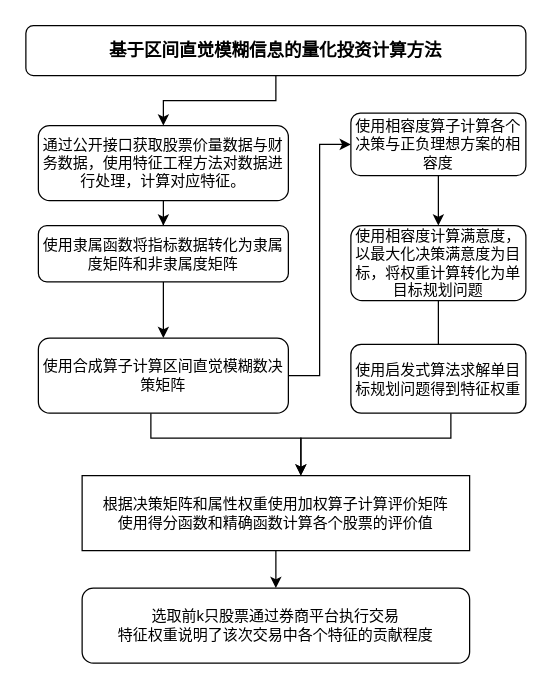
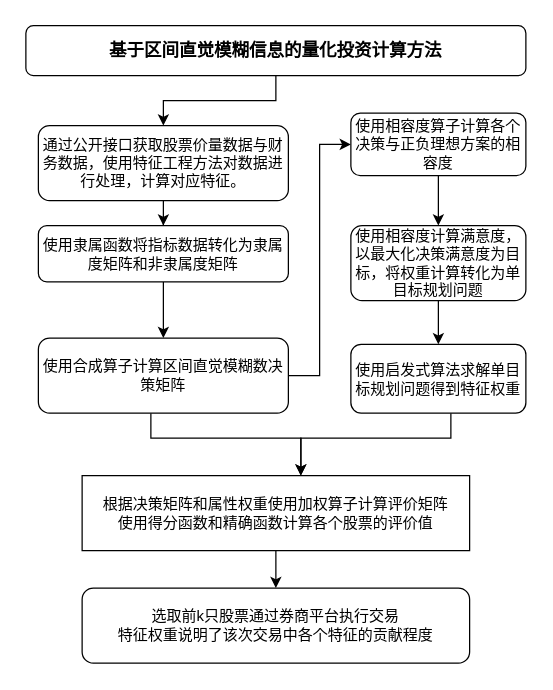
edge "使用相容度计算满意度，以最大化决策满意度为目标，将权重计算转化为单目标规划问题" -- "使用启发式算法求解单目标规划问题得到特征权重": arrowhead none -> classic
